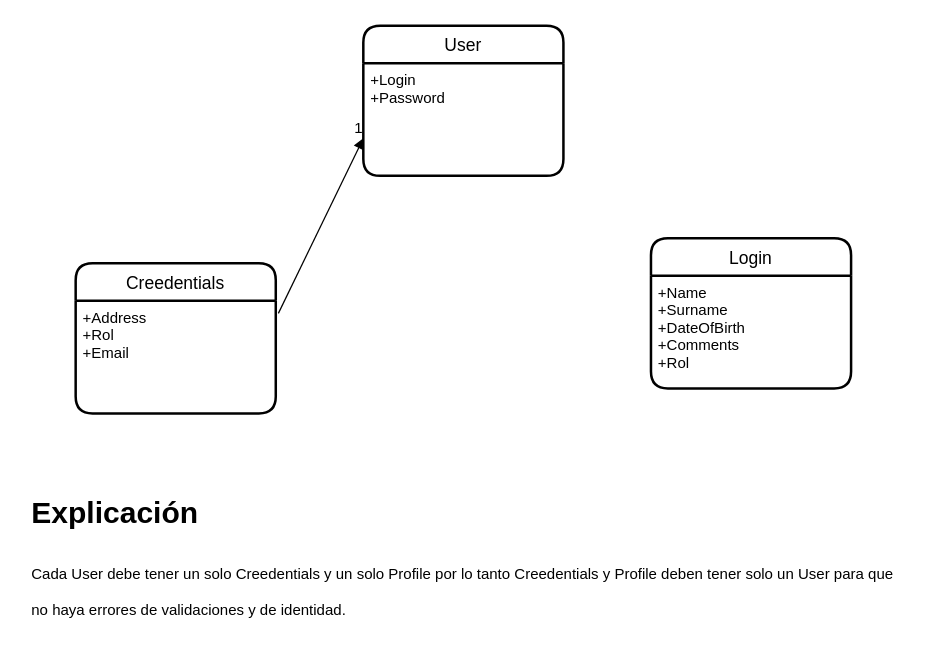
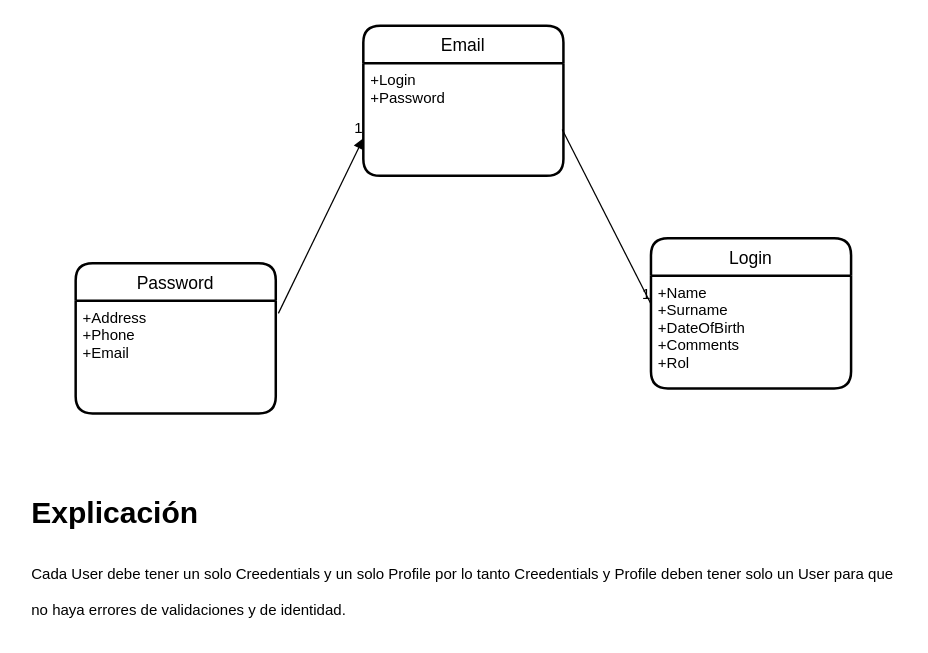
node "User": label "User" -> "Email"
edge "+Login +Password" -- "+Name +Surname +DateOfBirth +Comments +Rol": added, label "1"
node "Creedentials": label "Creedentials" -> "Password"
node "+Address +Rol +Email": label "+Address +Rol +Email" -> "+Address +Phone +Email"
